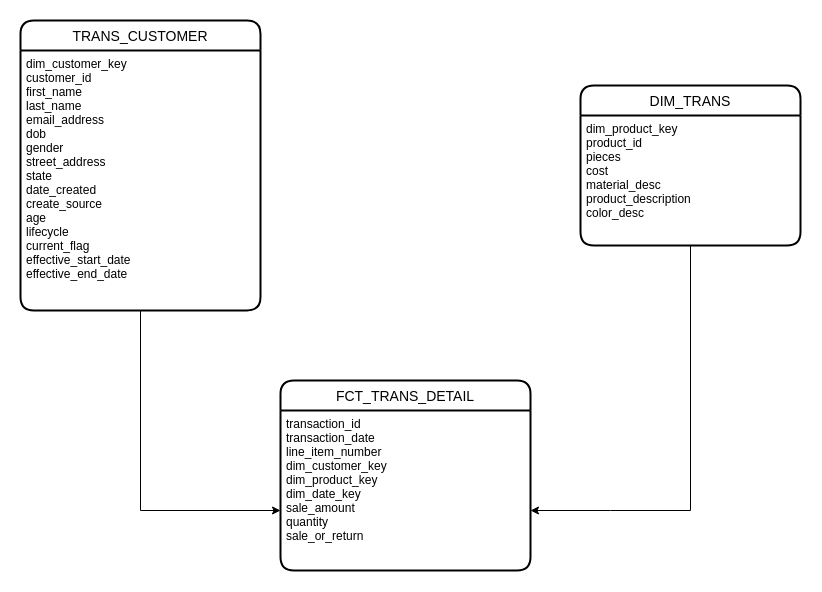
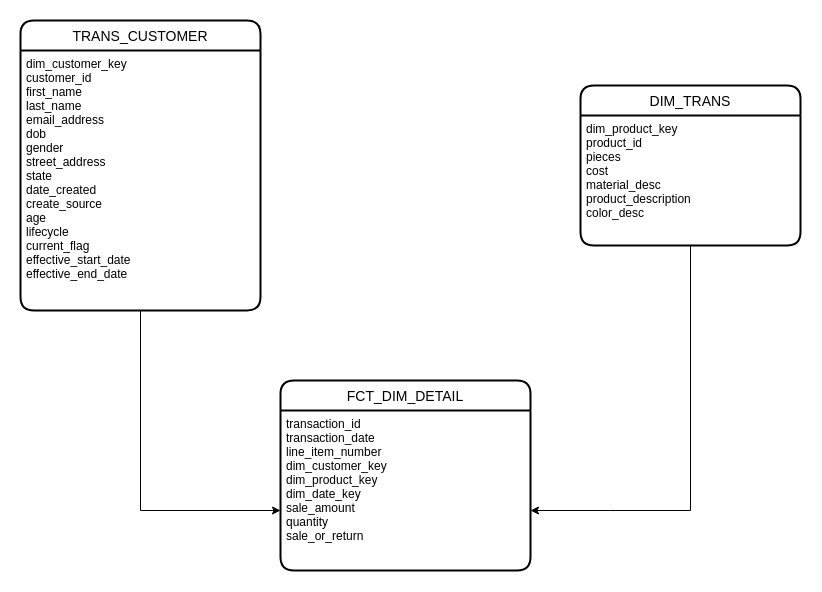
node "FCT_TRANS_DETAIL": label "FCT_TRANS_DETAIL" -> "FCT_DIM_DETAIL"
